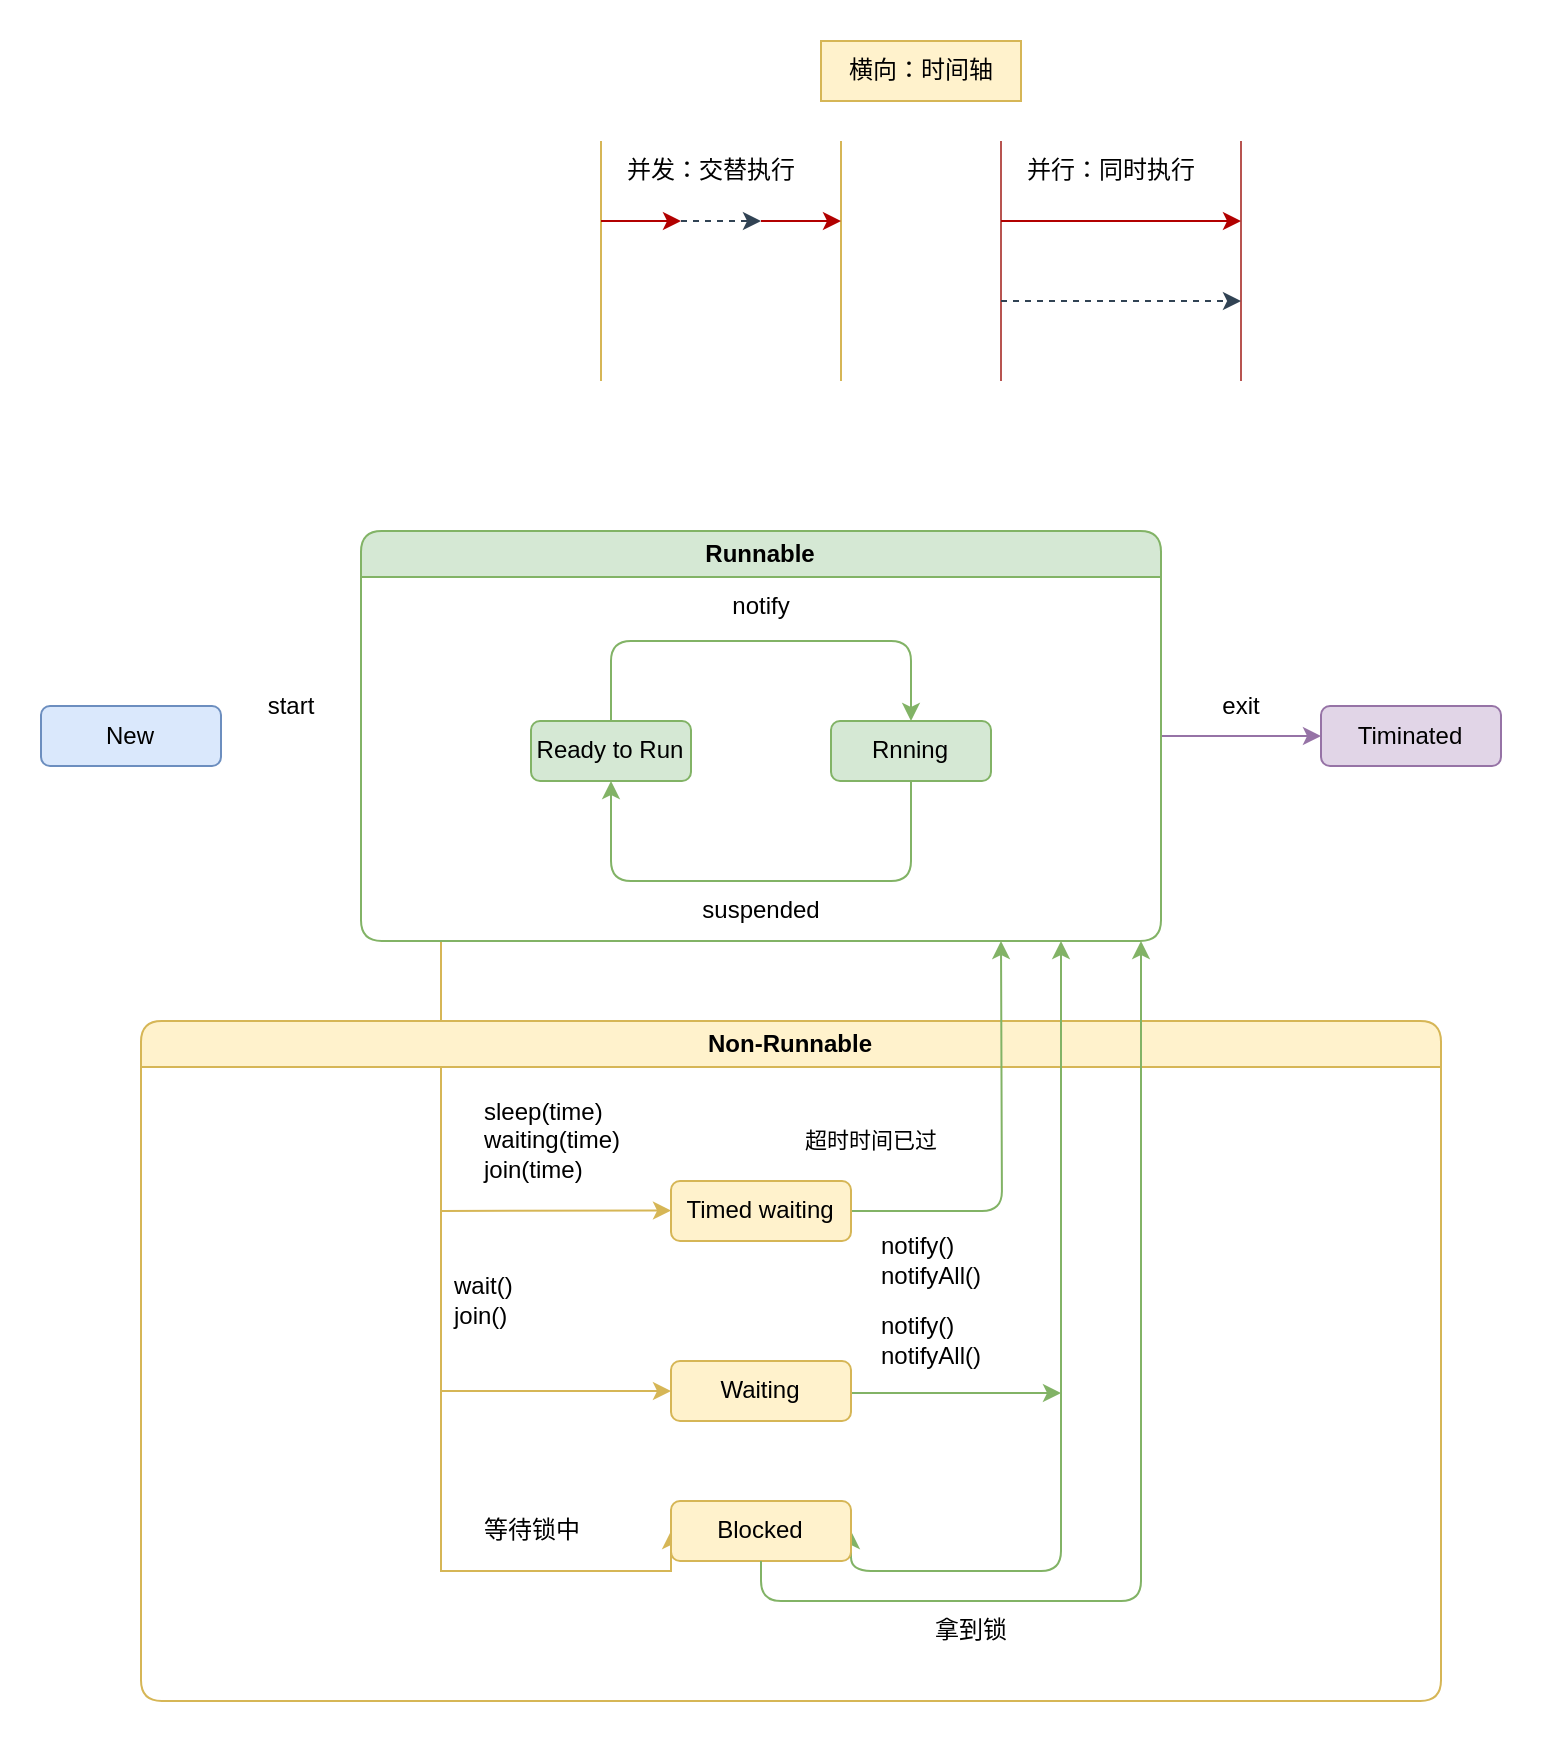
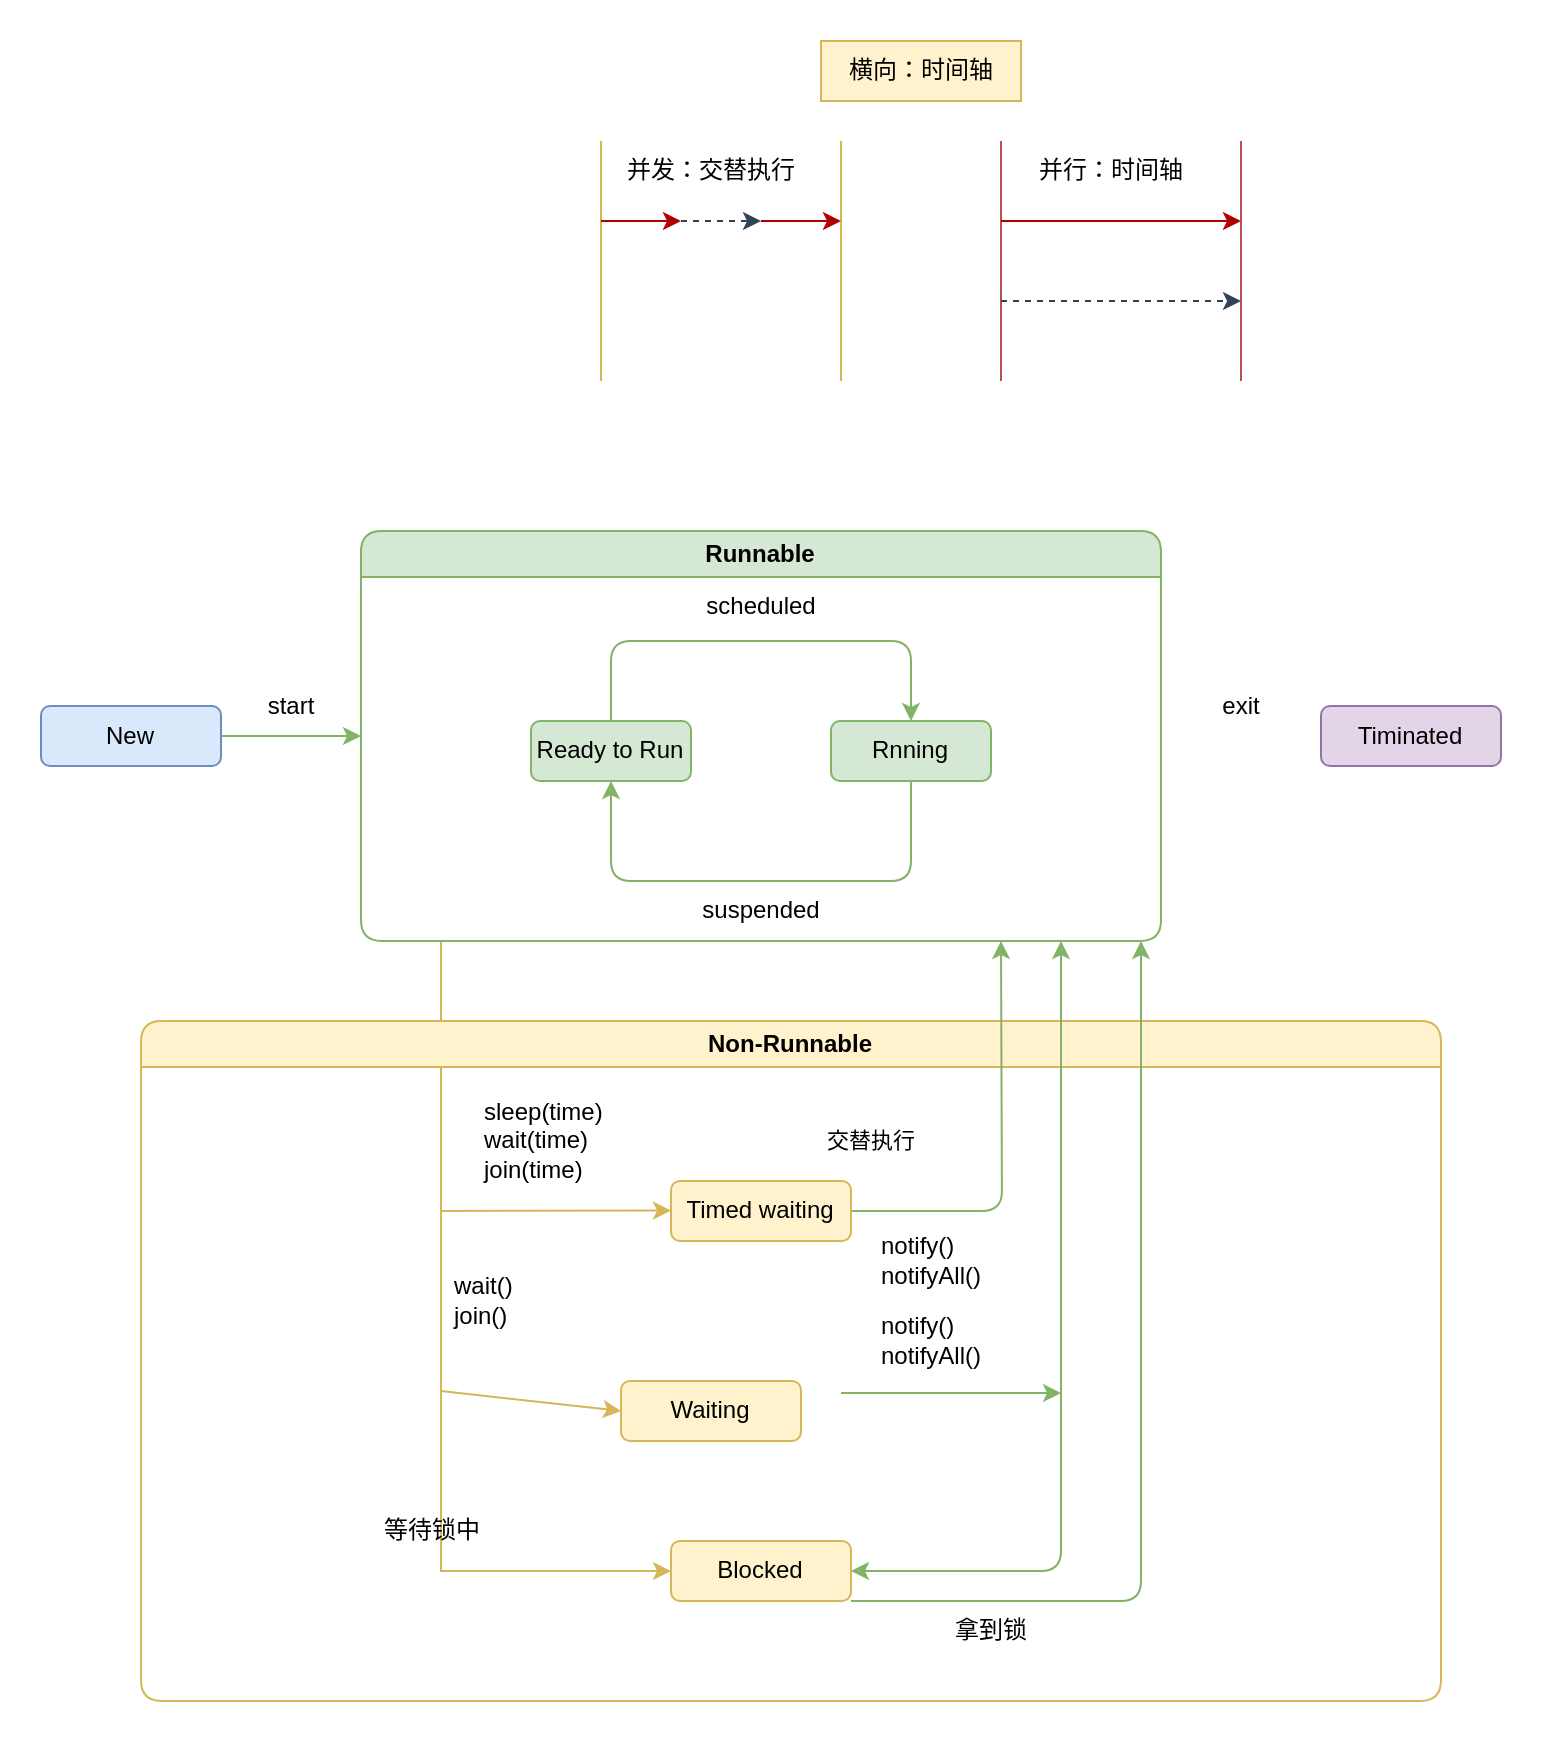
node "并行：同时执行": label "并行：同时执行" -> "并行：时间轴"
node "notify": label "notify" -> "scheduled"
edge "New" -> "Runnable": added
edge "Runnable" -> "Timinated": removed
node "sleep(time) waiting(time) join(time)": label "sleep(time) waiting(time) join(time)" -> "sleep(time) wait(time) join(time)"
node "超时时间已过": label "超时时间已过" -> "交替执行"
node "Waiting": moved (761, 1391) -> (711, 1411)
node "等待锁中": moved (551, 1531) -> (451, 1531)
node "Blocked": moved (761, 1531) -> (761, 1571)
node "拿到锁": moved (971, 1631) -> (991, 1631)
